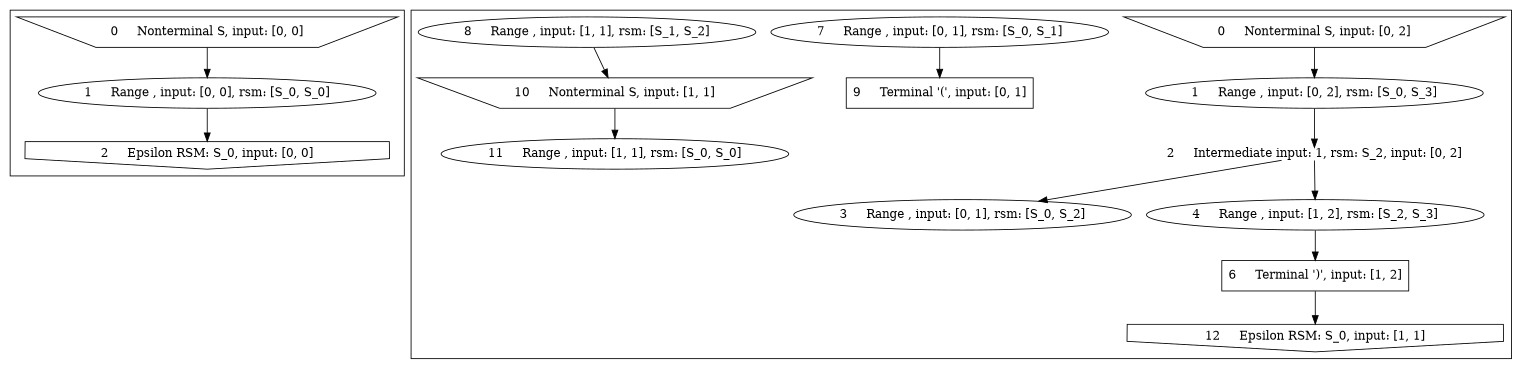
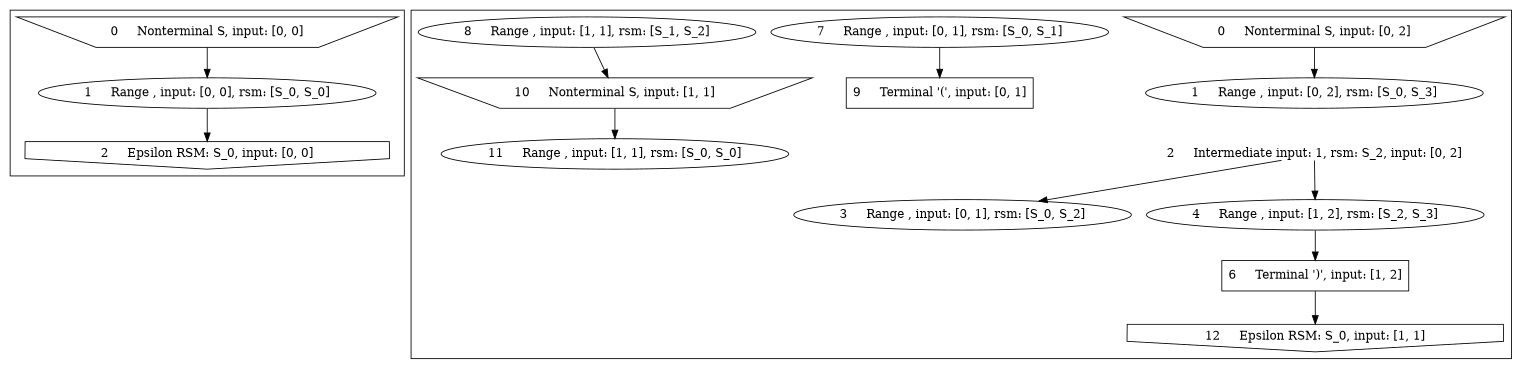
edge "1     Range , input: [0, 2], rsm: [S_0, S_3]" -> "2     Intermediate input: 1, rsm: S_2, input: [0, 2]": removed
